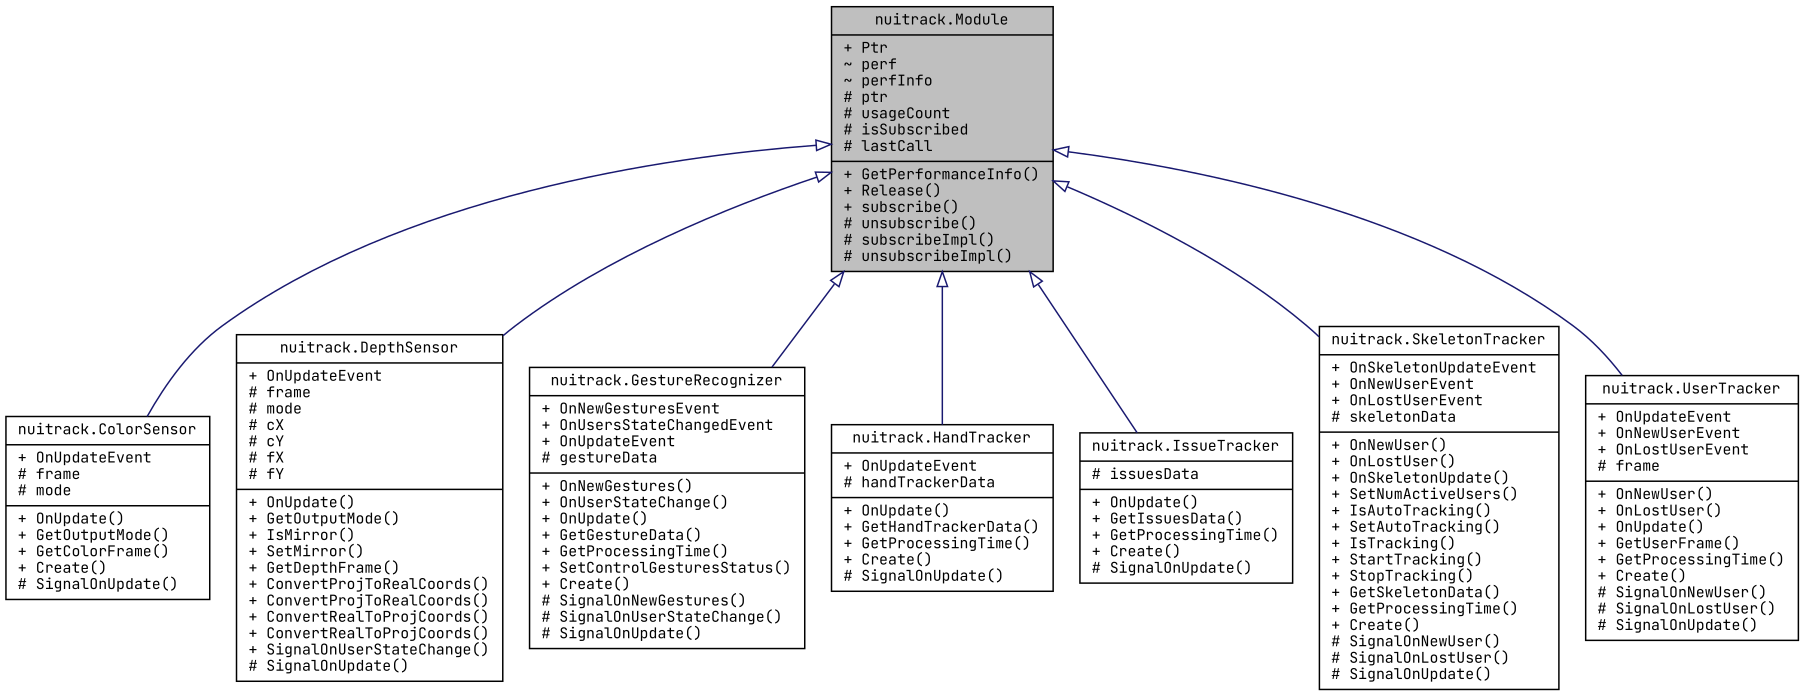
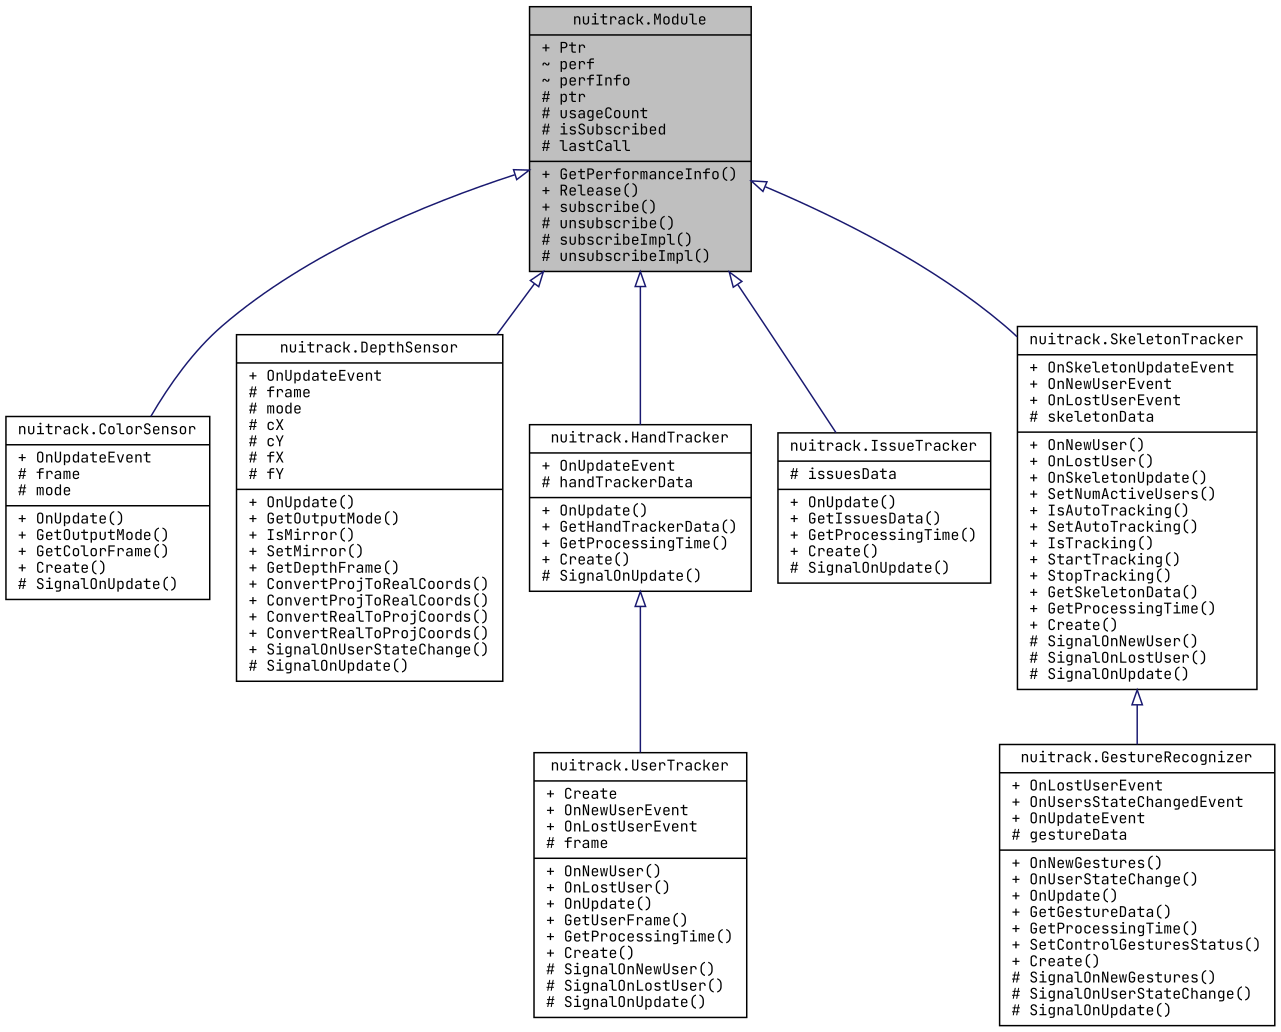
edge "nuitrack.UserTracker" -> "nuitrack.Module": now "nuitrack.UserTracker" -> "nuitrack.HandTracker"
edge "nuitrack.GestureRecognizer" -> "nuitrack.Module": now "nuitrack.GestureRecognizer" -> "nuitrack.SkeletonTracker"
node "nuitrack.GestureRecognizer": text "+ OnNewGesturesEvent" -> "+ OnLostUserEvent"
node "nuitrack.UserTracker": text "+ OnUpdateEvent" -> "+ Create"
